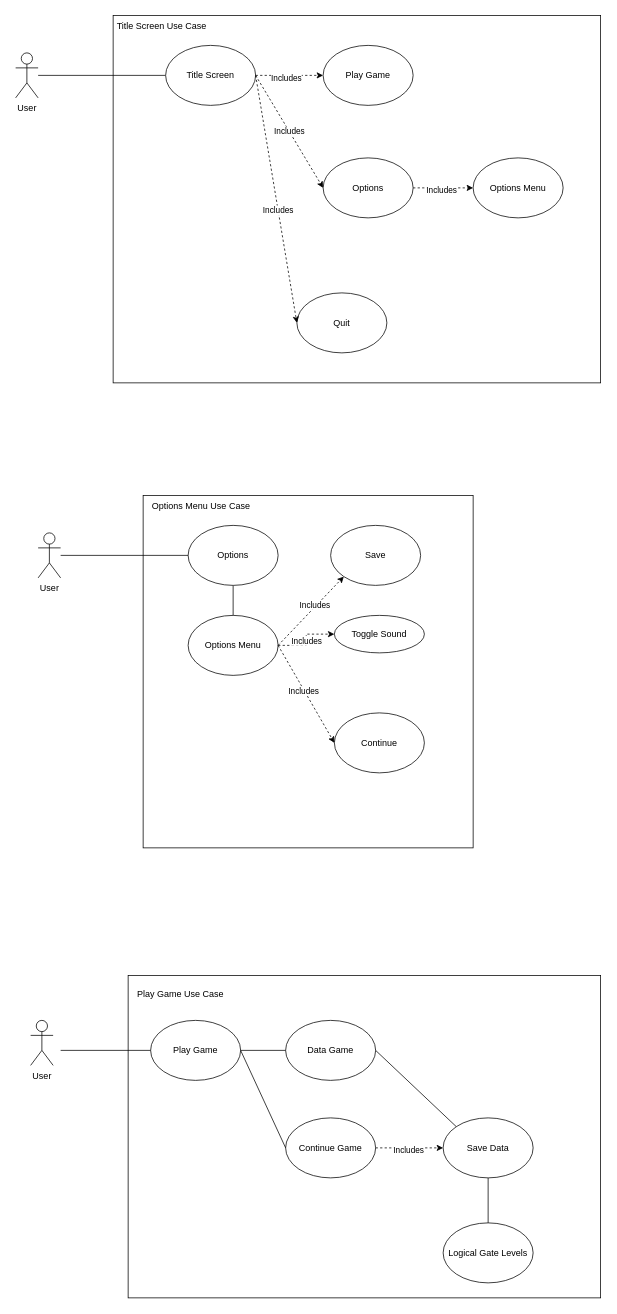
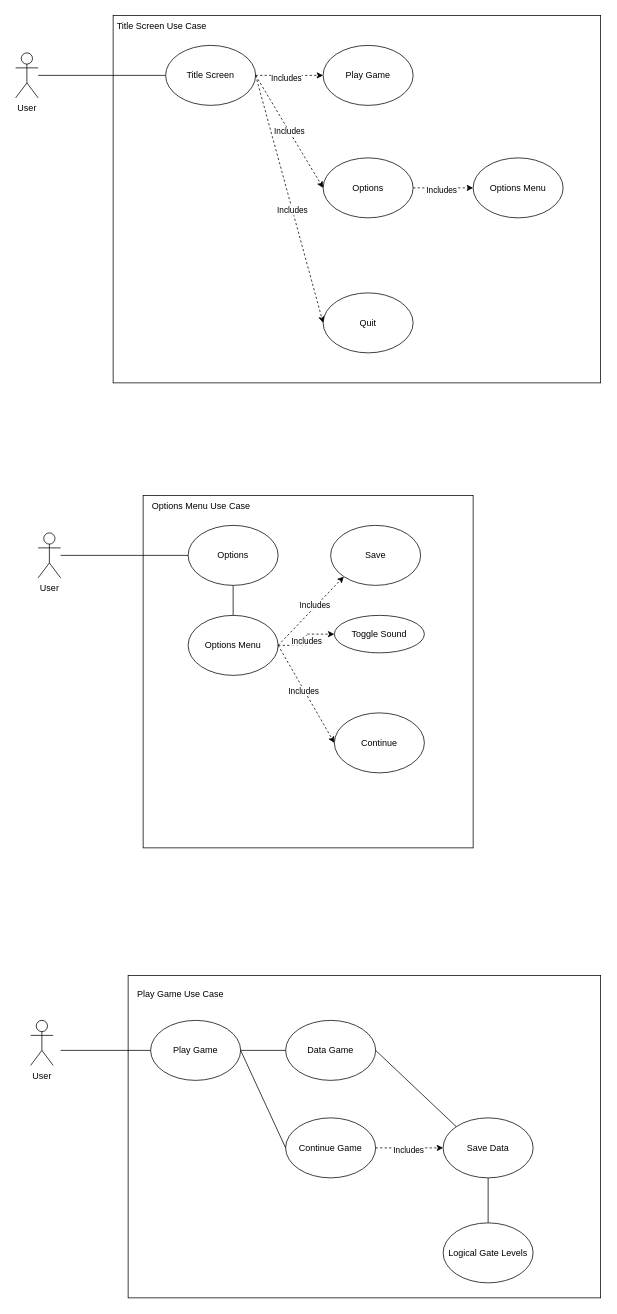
node "Quit": moved (342, 323) -> (368, 323)
